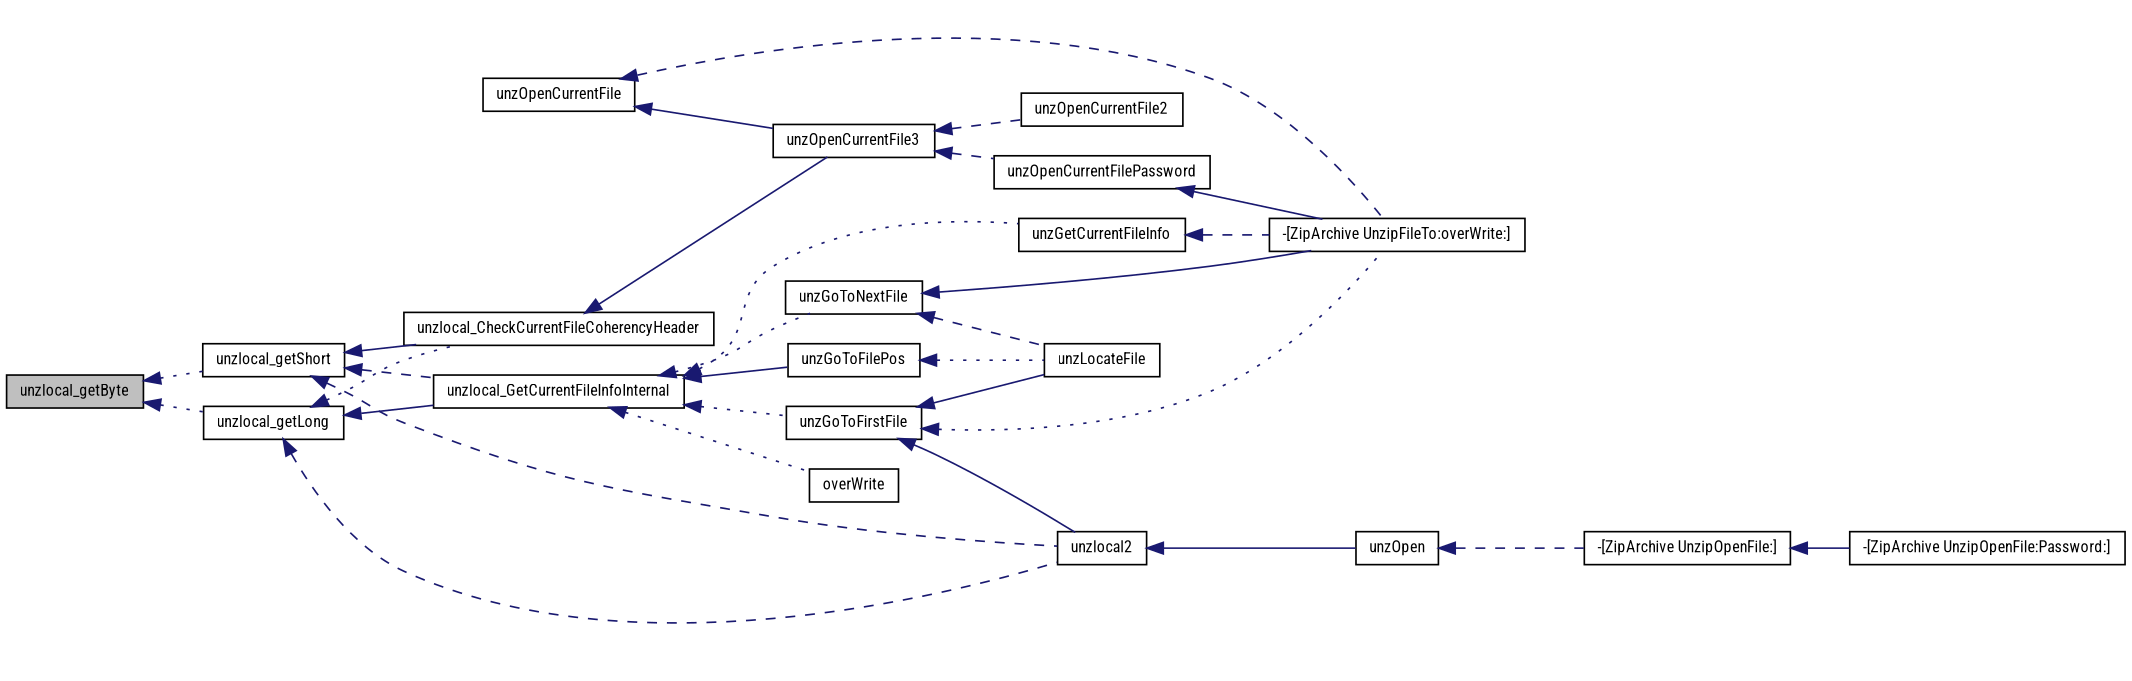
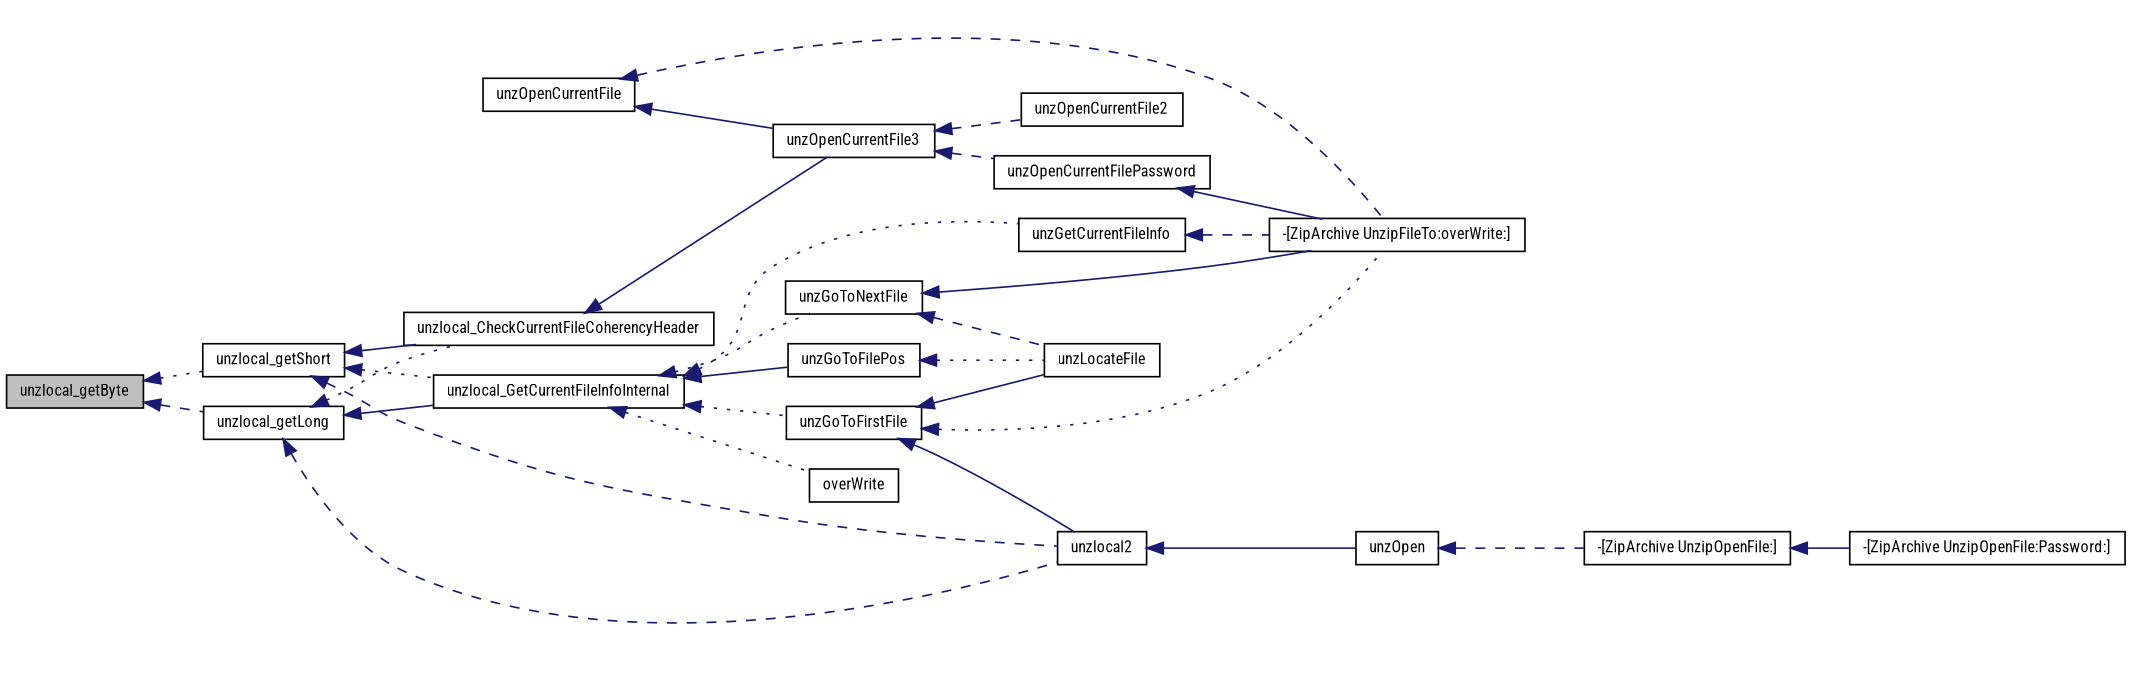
edge "unzlocal_GetCurrentFileInfoInternal" -> "unzlocal_getShort": style dashed -> dotted
edge "unzlocal_getLong" -> "unzlocal_getByte": style dotted -> dashed
